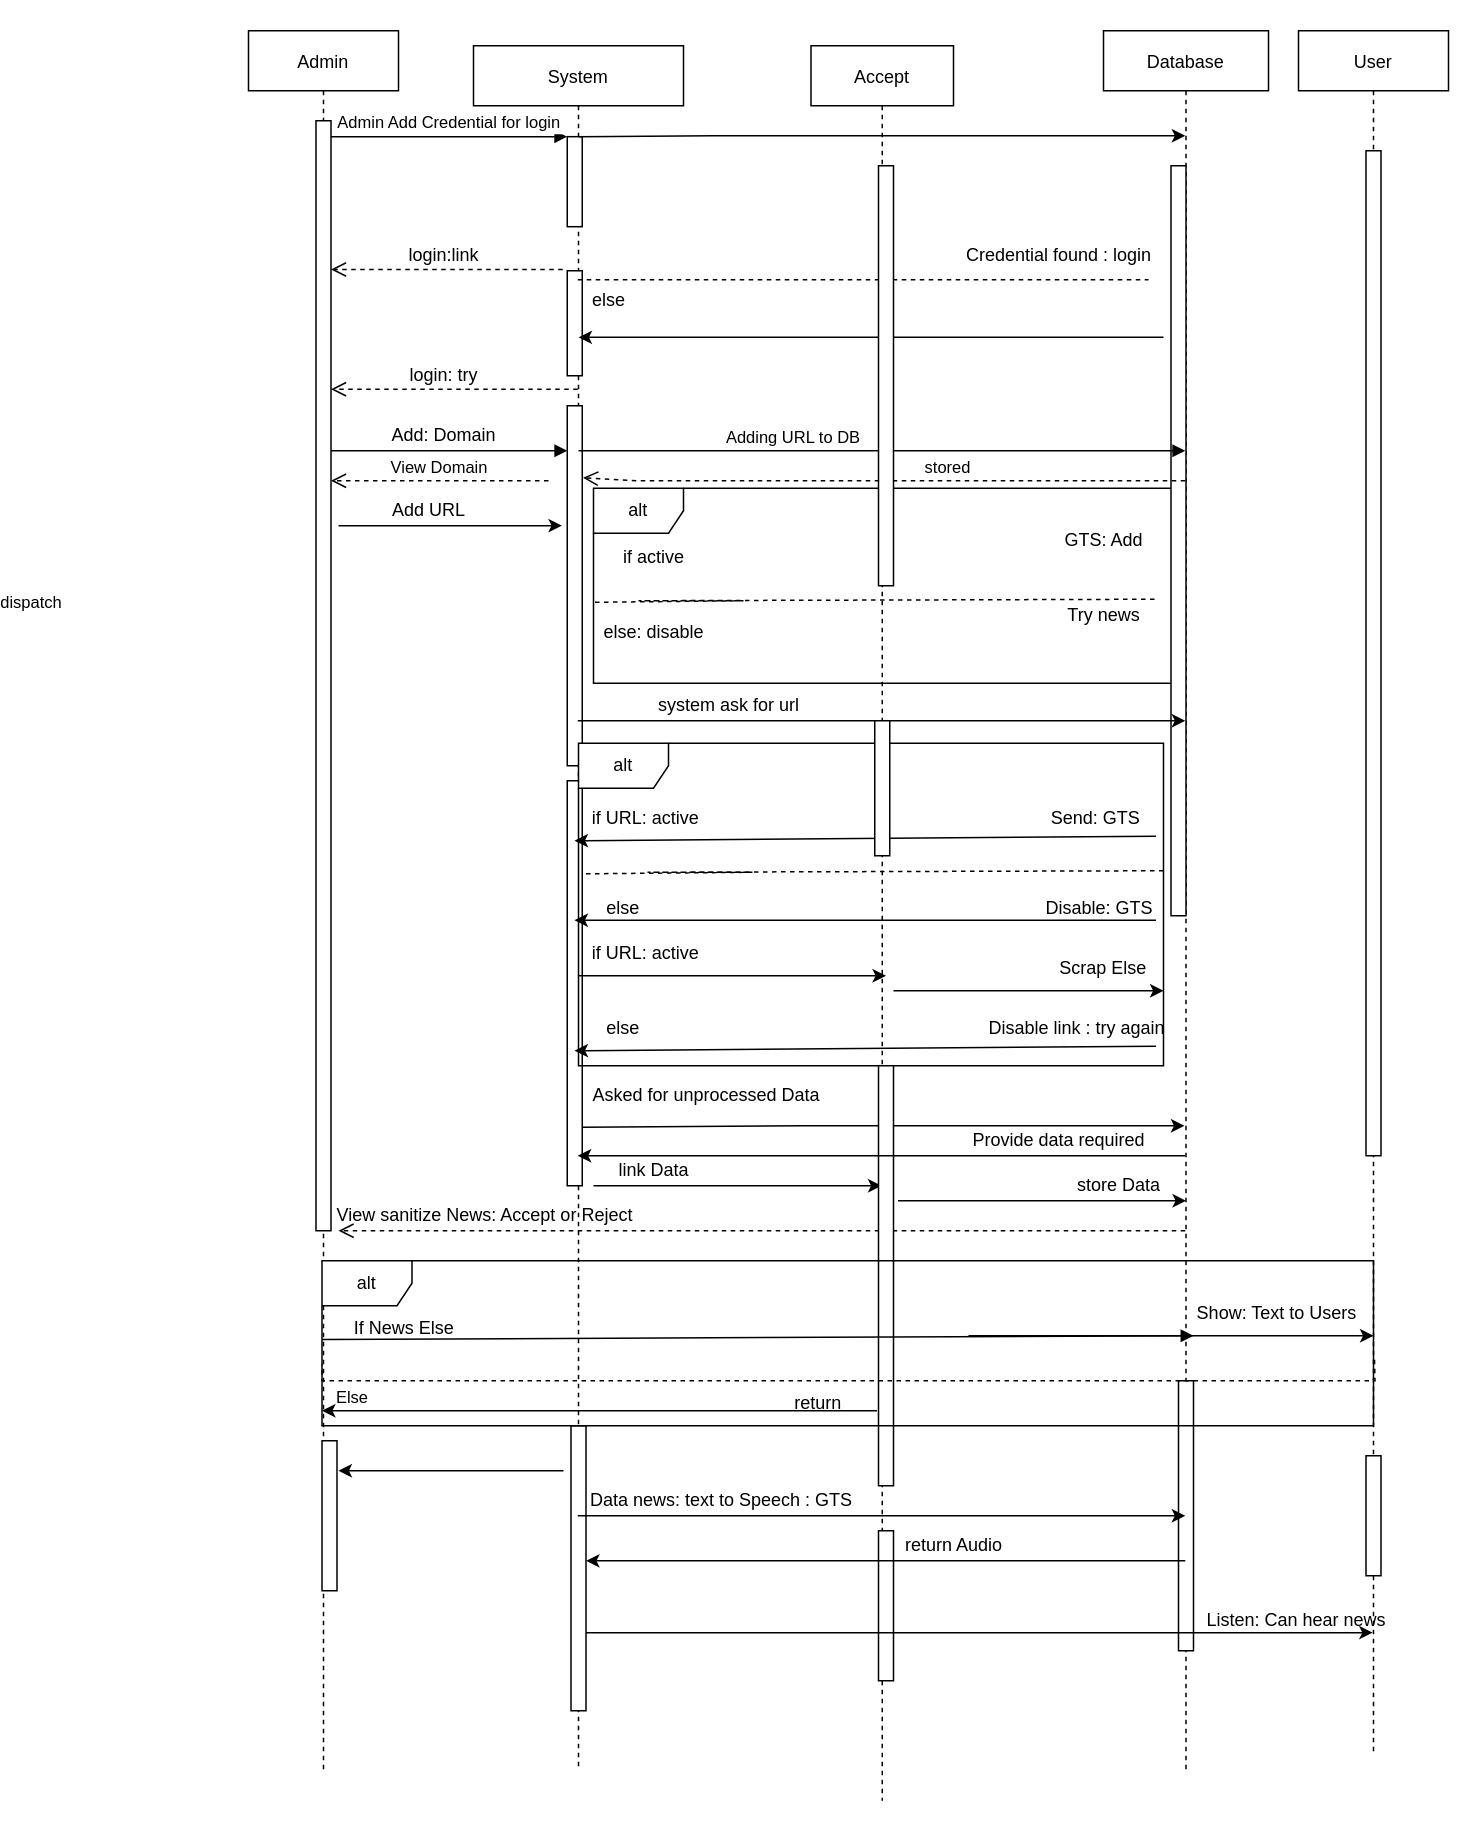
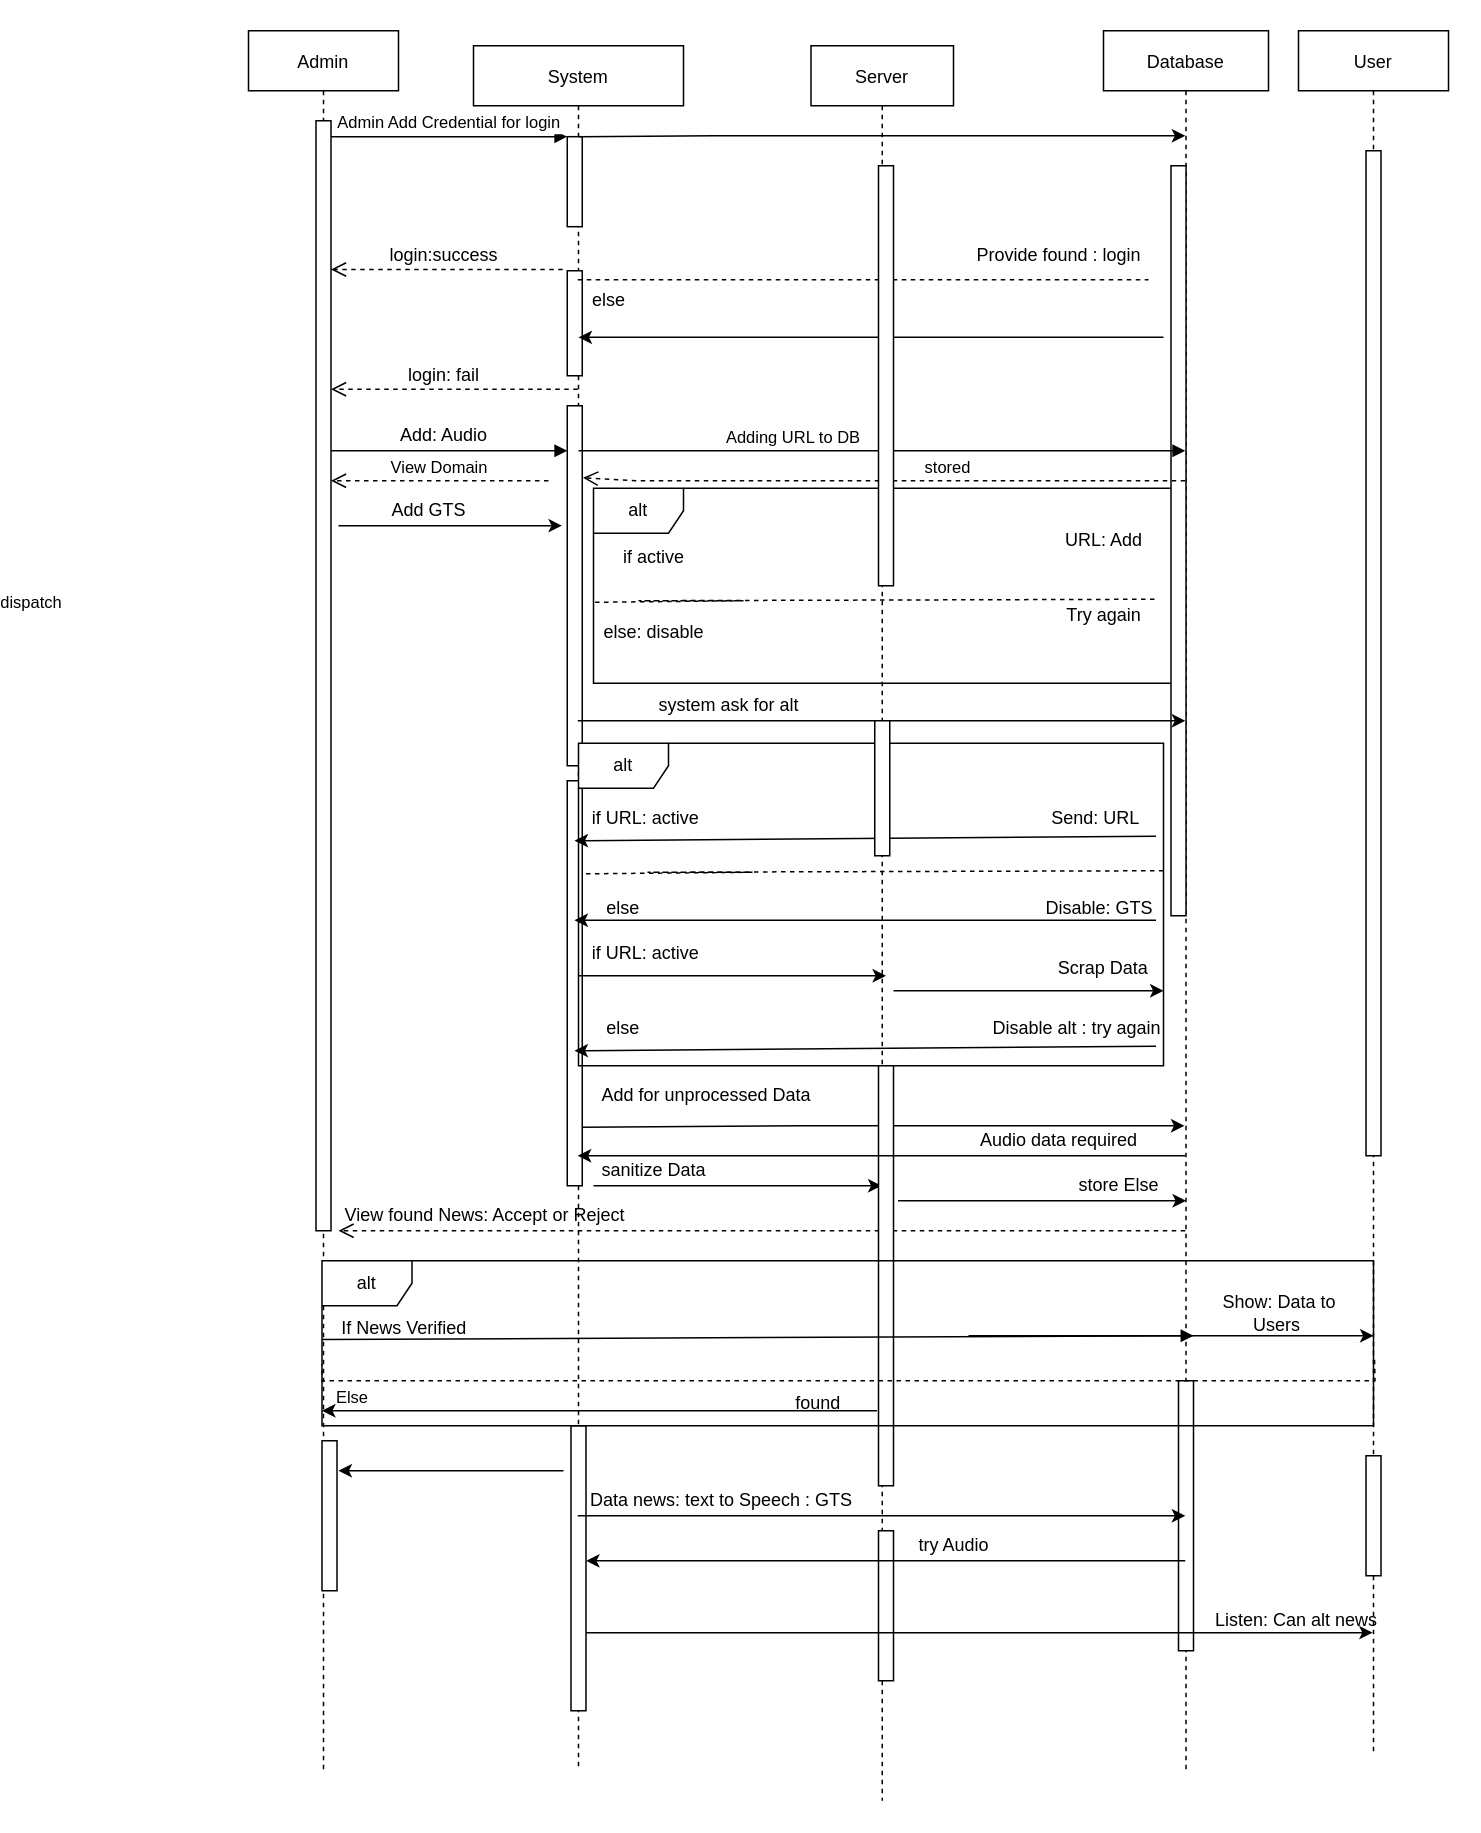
node "Accept": label "Accept" -> "Server"
node "login:link": label "login:link" -> "login:success"
node "Credential found : login": label "Credential found : login" -> "Provide found : login"
node "login: try": label "login: try" -> "login: fail"
node "Add: Domain": label "Add: Domain" -> "Add: Audio"
node "Add URL": label "Add URL" -> "Add GTS"
node "GTS: Add": label "GTS: Add" -> "URL: Add"
node "Try news": label "Try news" -> "Try again"
node "system ask for url": label "system ask for url" -> "system ask for alt"
node "Send: GTS": label "Send: GTS" -> "Send: URL"
node "Scrap Else": label "Scrap Else" -> "Scrap Data"
node "Disable link : try again": label "Disable link : try again" -> "Disable alt : try again"
node "Asked for unprocessed Data": label "Asked for unprocessed Data" -> "Add for unprocessed Data"
node "Provide data required": label "Provide data required" -> "Audio data required"
node "link Data": label "link Data" -> "sanitize Data"
node "store Data": label "store Data" -> "store Else"
node "View sanitize News: Accept or Reject": label "View sanitize News: Accept or Reject" -> "View found News: Accept or Reject"
node "Show: Text to Users": label "Show: Text to Users" -> "Show: Data to Users"
node "If News Else": label "If News Else" -> "If News Verified"
node "return": label "return" -> "found"
node "return Audio": label "return Audio" -> "try Audio"
node "Listen: Can hear news": label "Listen: Can hear news" -> "Listen: Can alt news"
